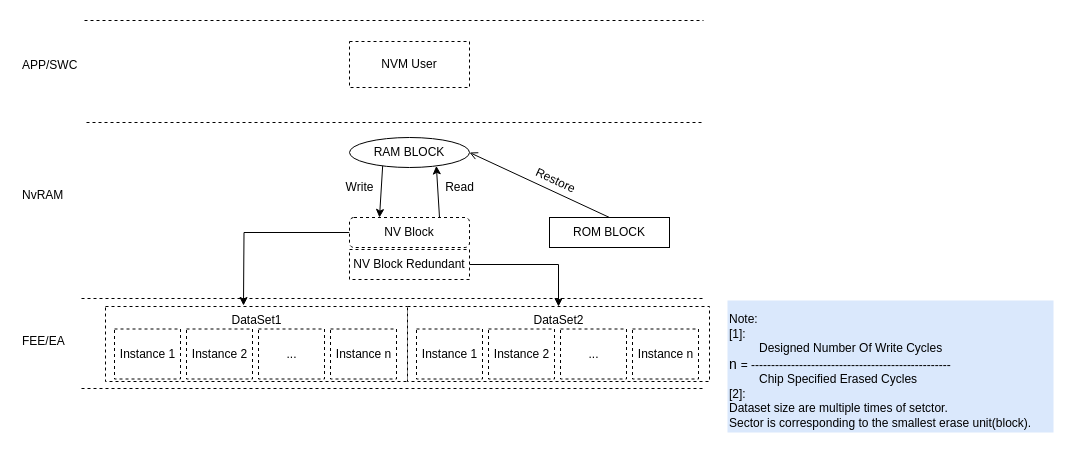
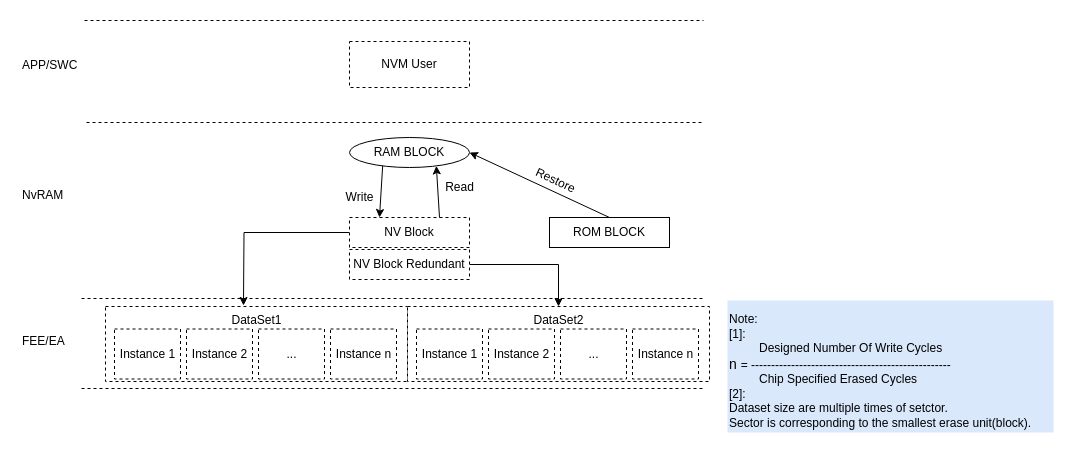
edge "ROM BLOCK" -> "RAM BLOCK": arrowhead open -> classic
node "Write": moved (360, 188) -> (360, 198)
node "NV Block": shape rounded rectangle -> rectangle
